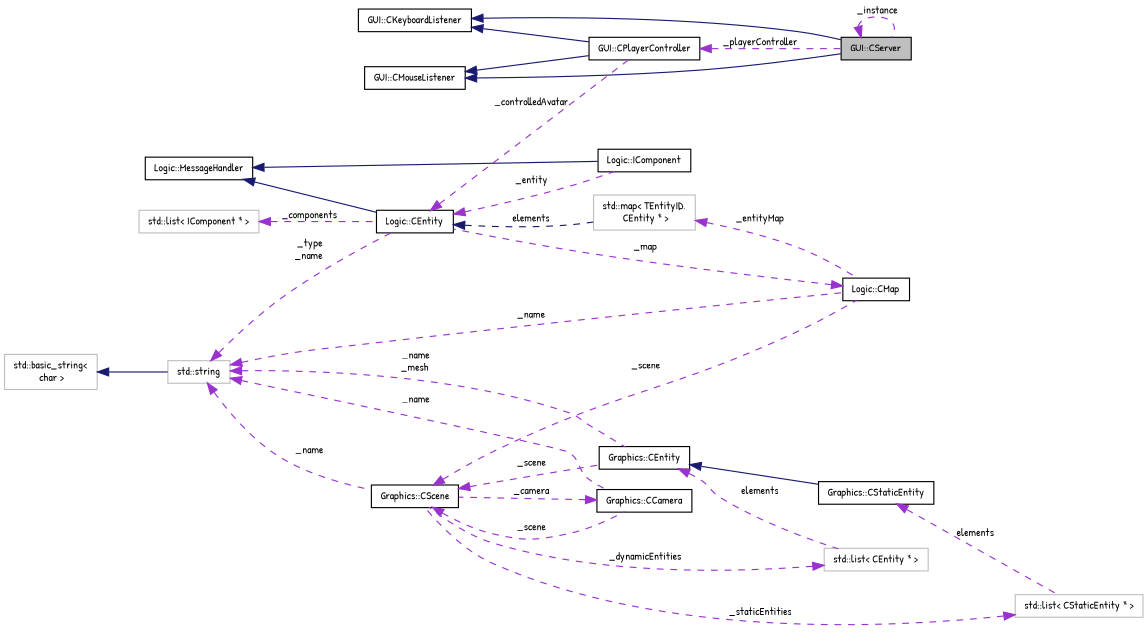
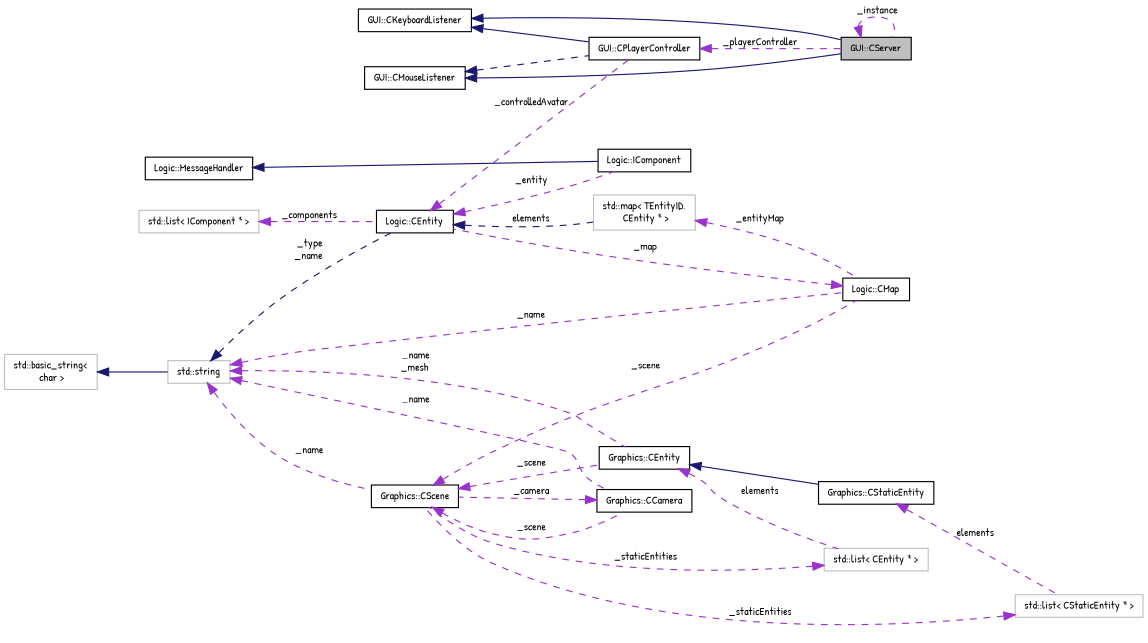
edge "GUI::CPlayerController" -> "GUI::CMouseListener": style solid -> dashed
edge "Logic::CEntity" -> "Logic::MessageHandler": removed
edge "Logic::CEntity" -> "std::string": color darkorchid3 -> midnightblue
edge "Graphics::CScene" -> "std::list< CEntity * >": label " _dynamicEntities" -> " _staticEntities"
